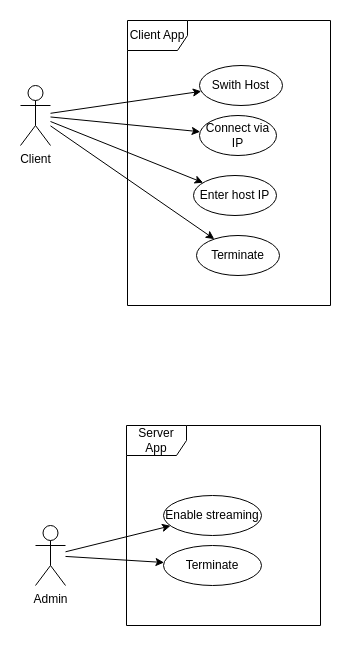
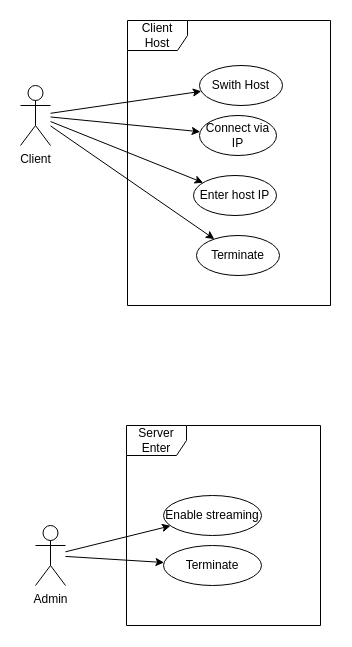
node "Client App": label "Client App" -> "Client Host"
node "Server App": label "Server App" -> "Server Enter"
